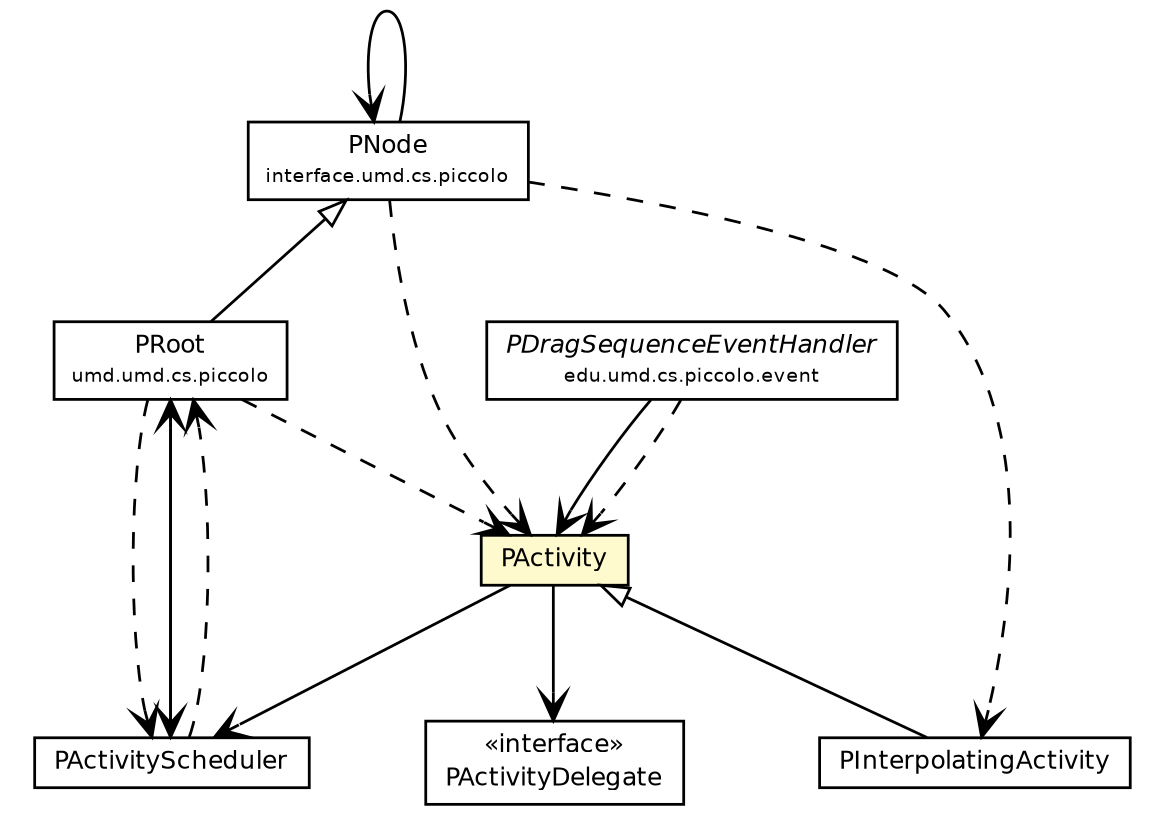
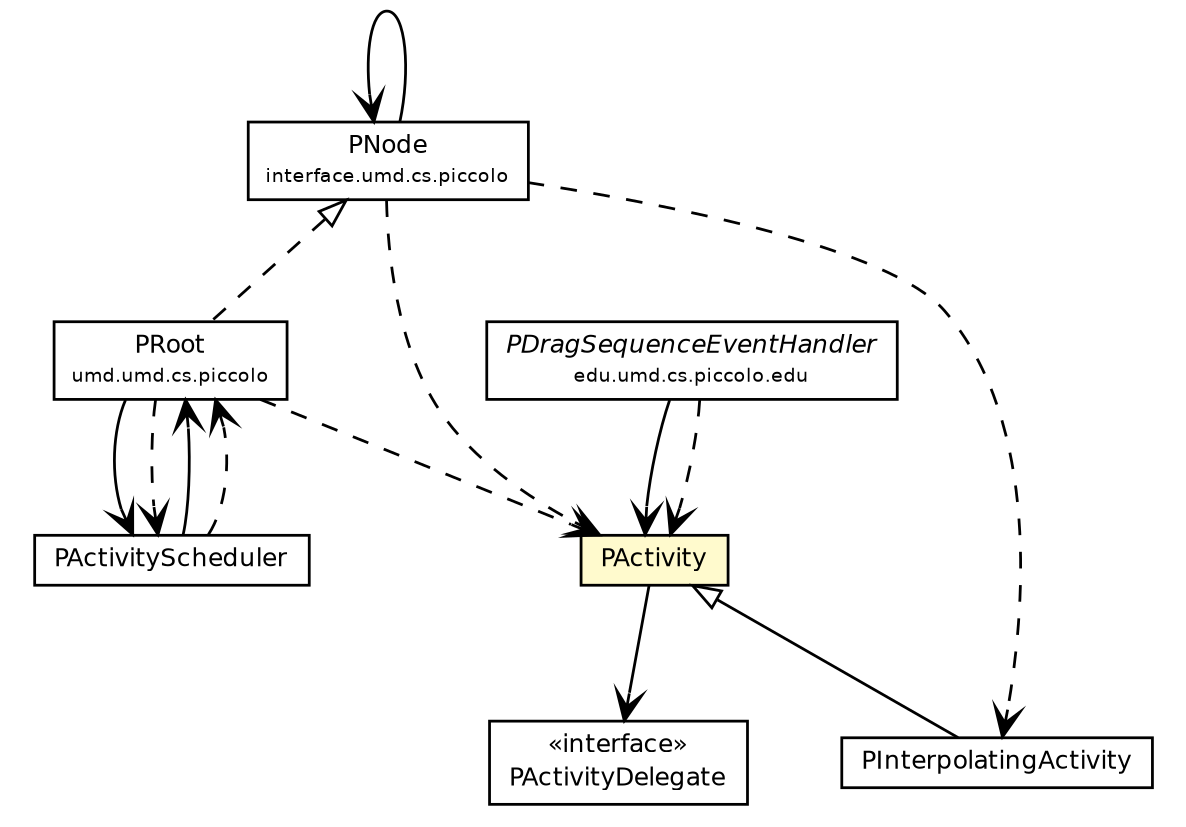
edge "PRoot" -> "PNode": style solid -> dashed
node "PDragSequenceEventHandler": text "edu.umd.cs.piccolo.event" -> "edu.umd.cs.piccolo.edu"
edge "PActivity" -> "PActivityScheduler": removed
